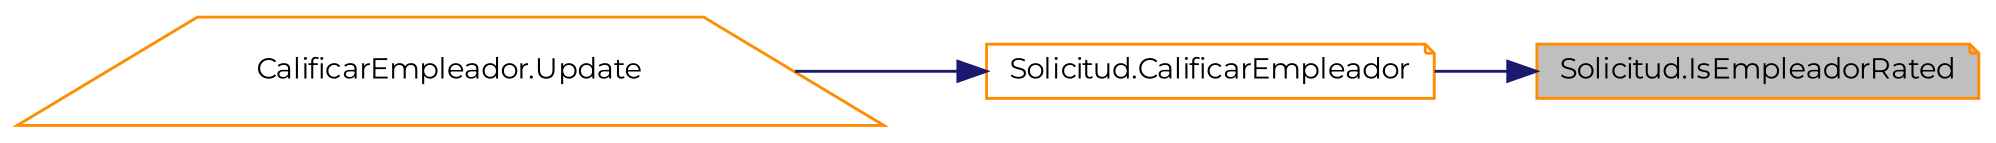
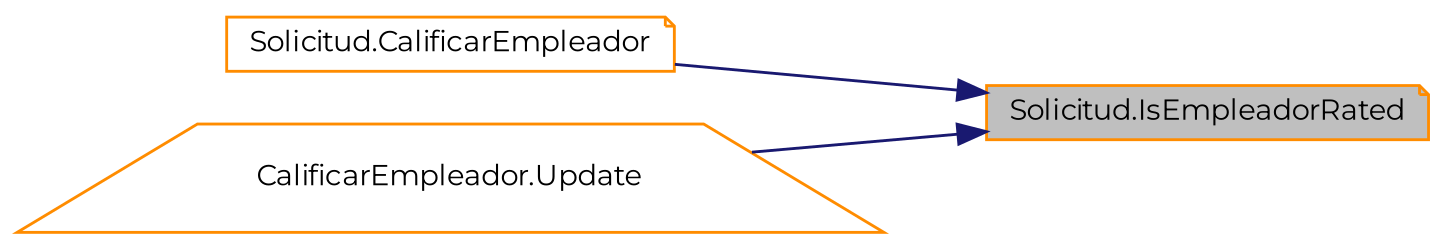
edge "CalificarEmpleador.Update" -> "Solicitud.CalificarEmpleador": now "CalificarEmpleador.Update" -> "Solicitud.IsEmpleadorRated"
